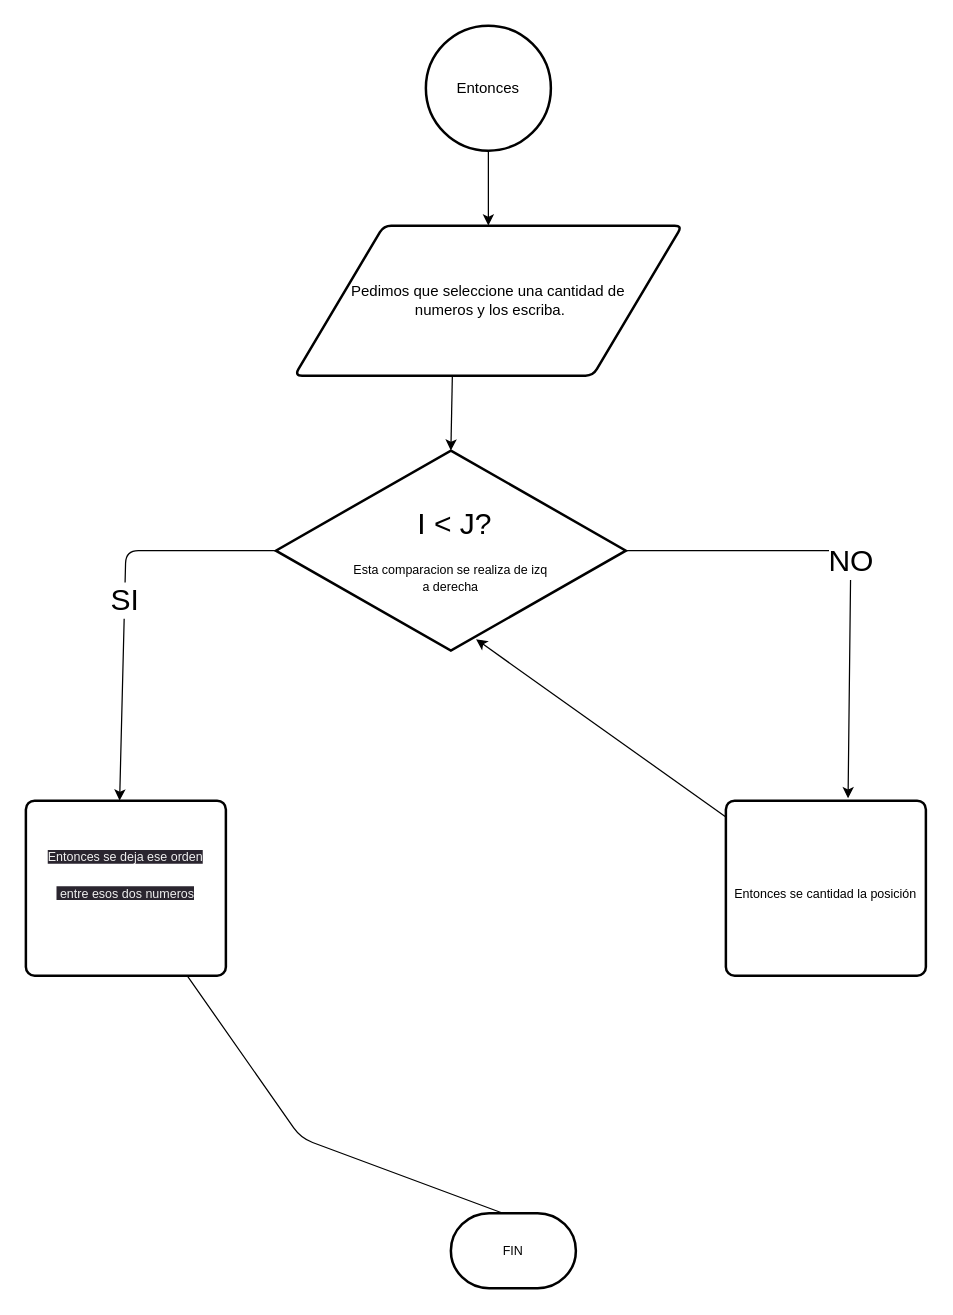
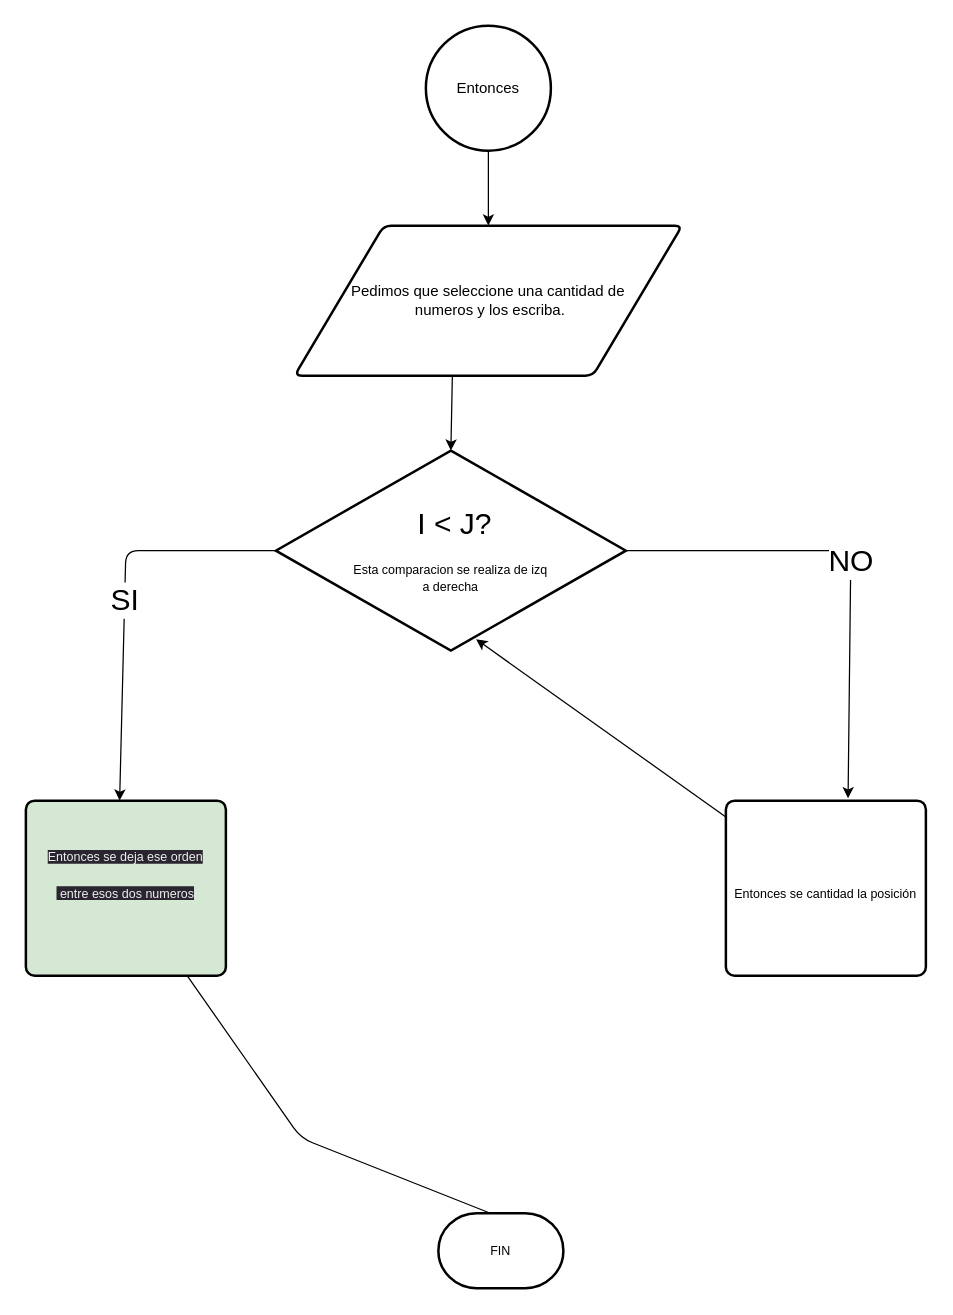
node "Entonces se deja ese orden entre esos dos numeros": fillcolor #ffffff -> #d5e8d4
node "FIN": moved (513, 1251) -> (501, 1251)
